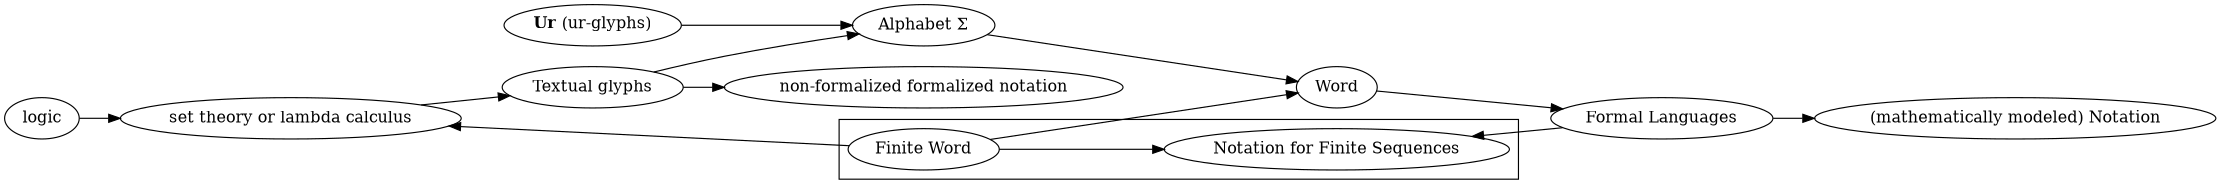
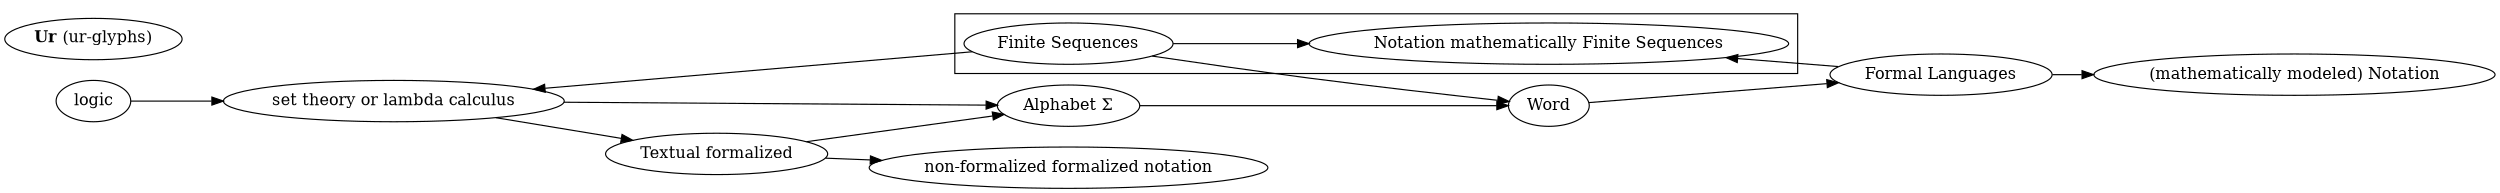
edge "Ur" -> "Alphabet Σ": now "set theory or lambda calculus" -> "Alphabet Σ"
node "Textual glyphs": label "Textual glyphs" -> "Textual formalized"
node "Finite Word": label "Finite Word" -> "Finite Sequences"
node "Notation for Finite Sequences": label "Notation for Finite Sequences" -> "Notation mathematically Finite Sequences"
